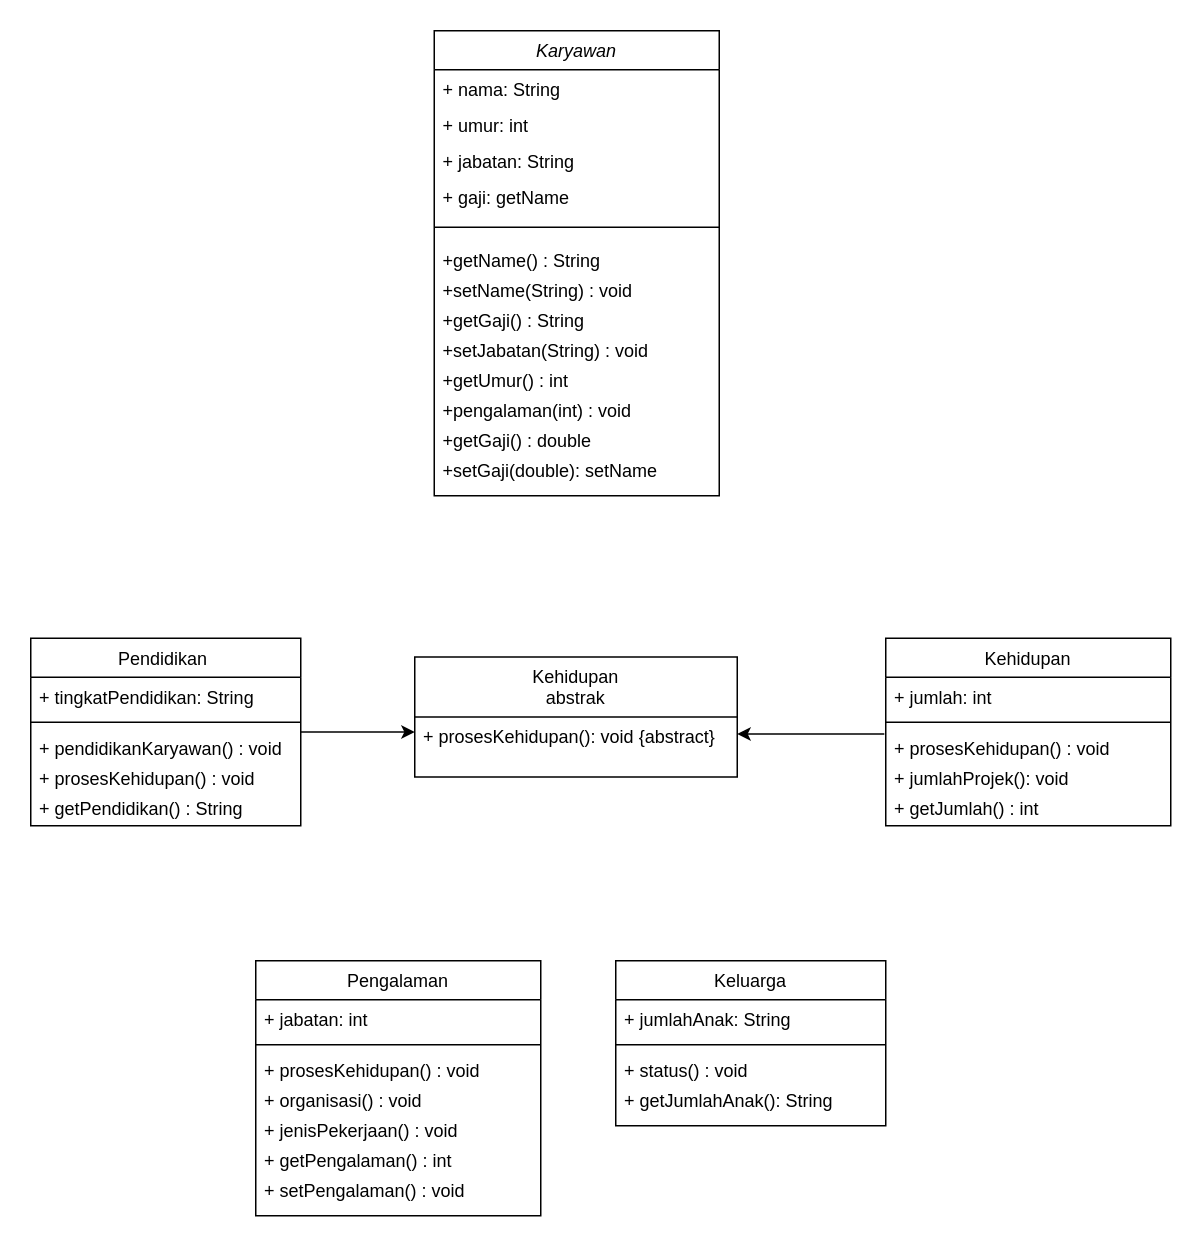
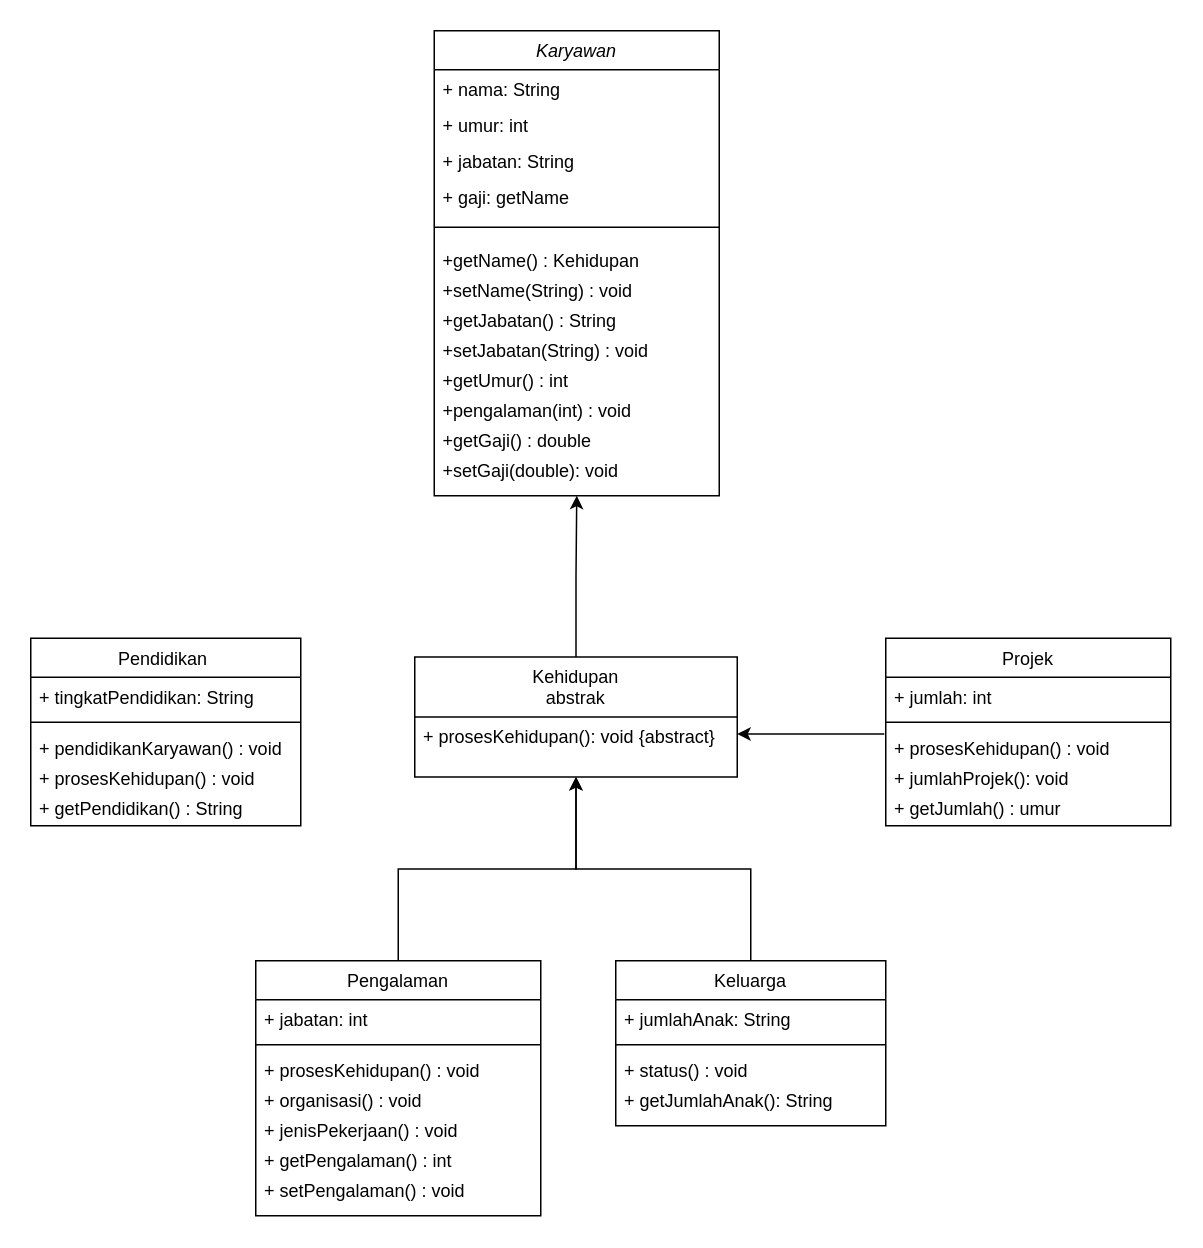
node "+getName() : String": label "+getName() : String" -> "+getName() : Kehidupan"
node "+getGaji() : String": label "+getGaji() : String" -> "+getJabatan() : String"
node "+setGaji(double): setName": label "+setGaji(double): setName" -> "+setGaji(double): void"
edge "Kehidupan abstrak" -> "Karyawan": added
node "Kehidupan": label "Kehidupan" -> "Projek"
edge "Pendidikan" -> "+ prosesKehidupan(): void {abstract}": removed
node "+ getJumlah() : int": label "+ getJumlah() : int" -> "+ getJumlah() : umur"
edge "Pengalaman" -> "Kehidupan abstrak": added
edge "Keluarga" -> "Kehidupan abstrak": added
